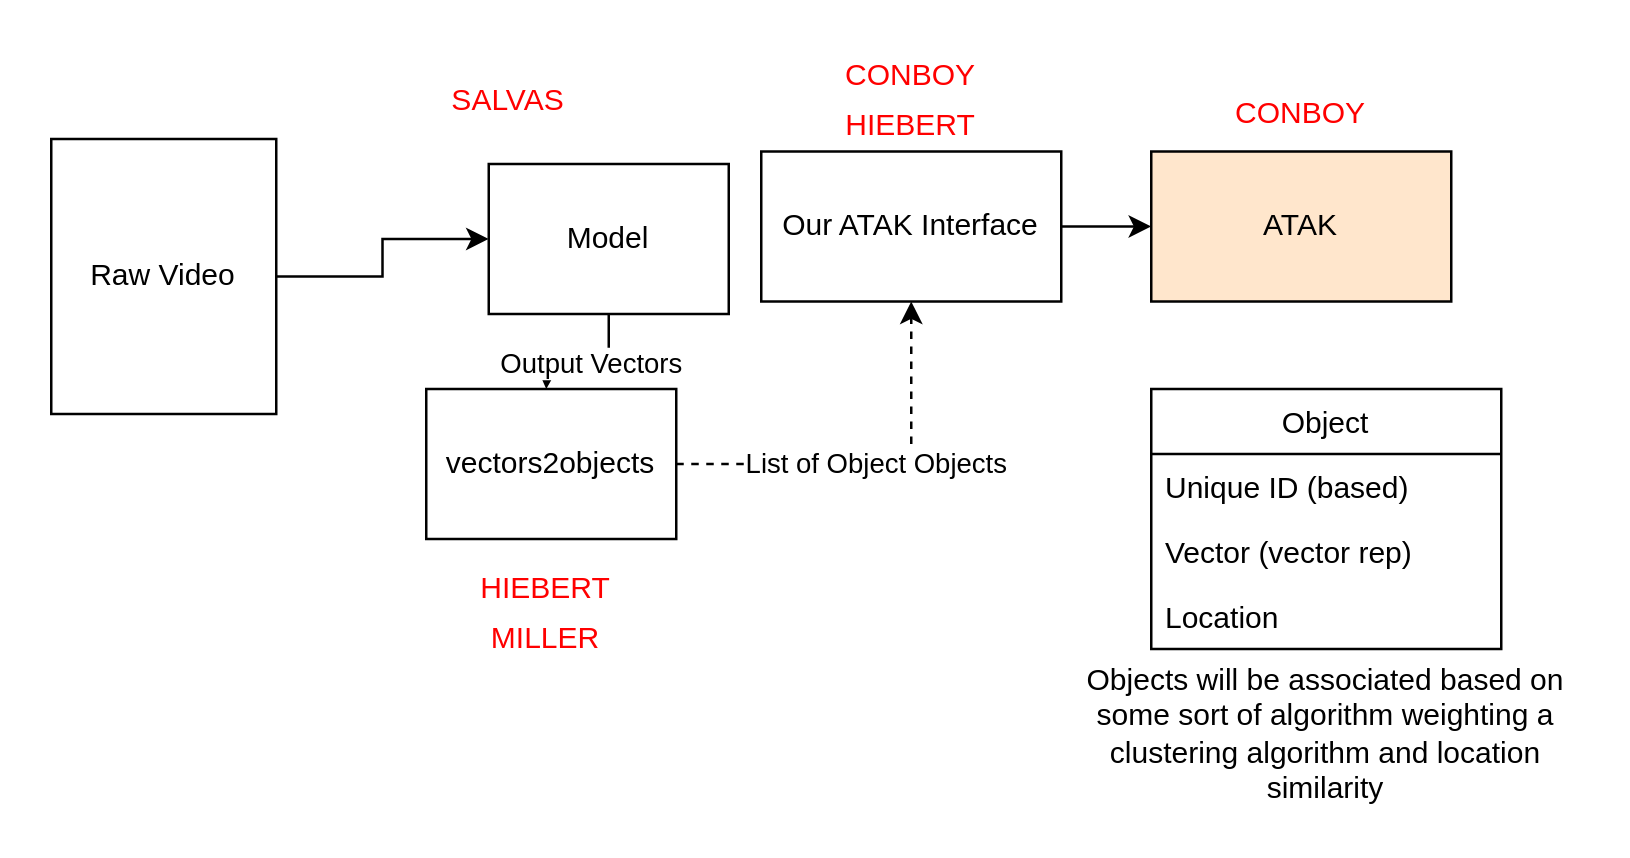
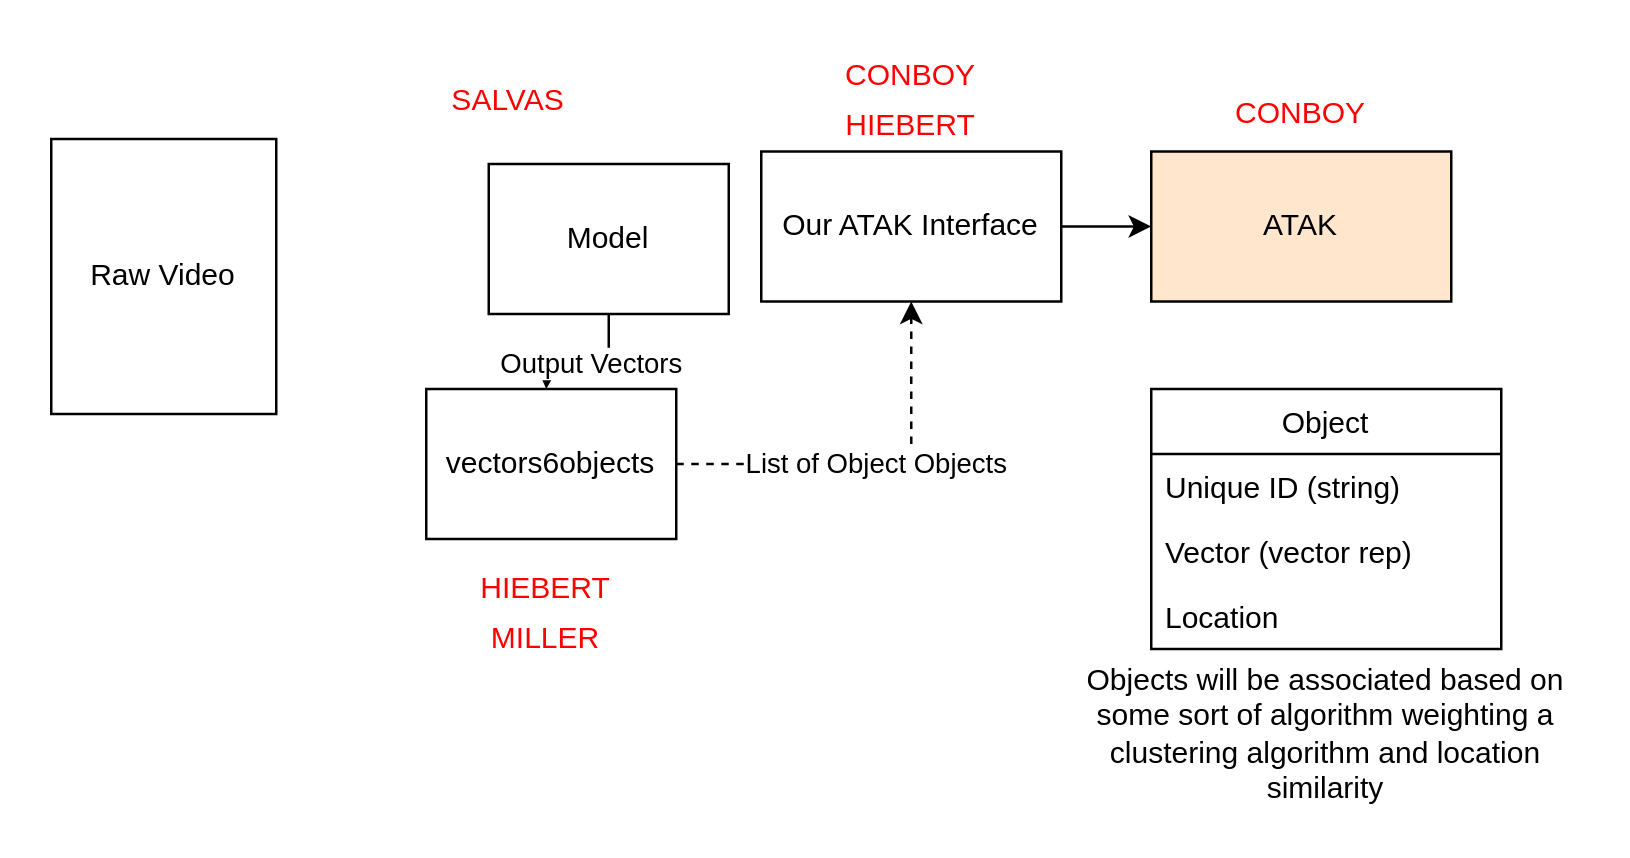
edge "Raw Video" -> "Model": removed
node "vectors2objects": label "vectors2objects" -> "vectors6objects"
node "Unique ID (based)": label "Unique ID (based)" -> "Unique ID (string)"
